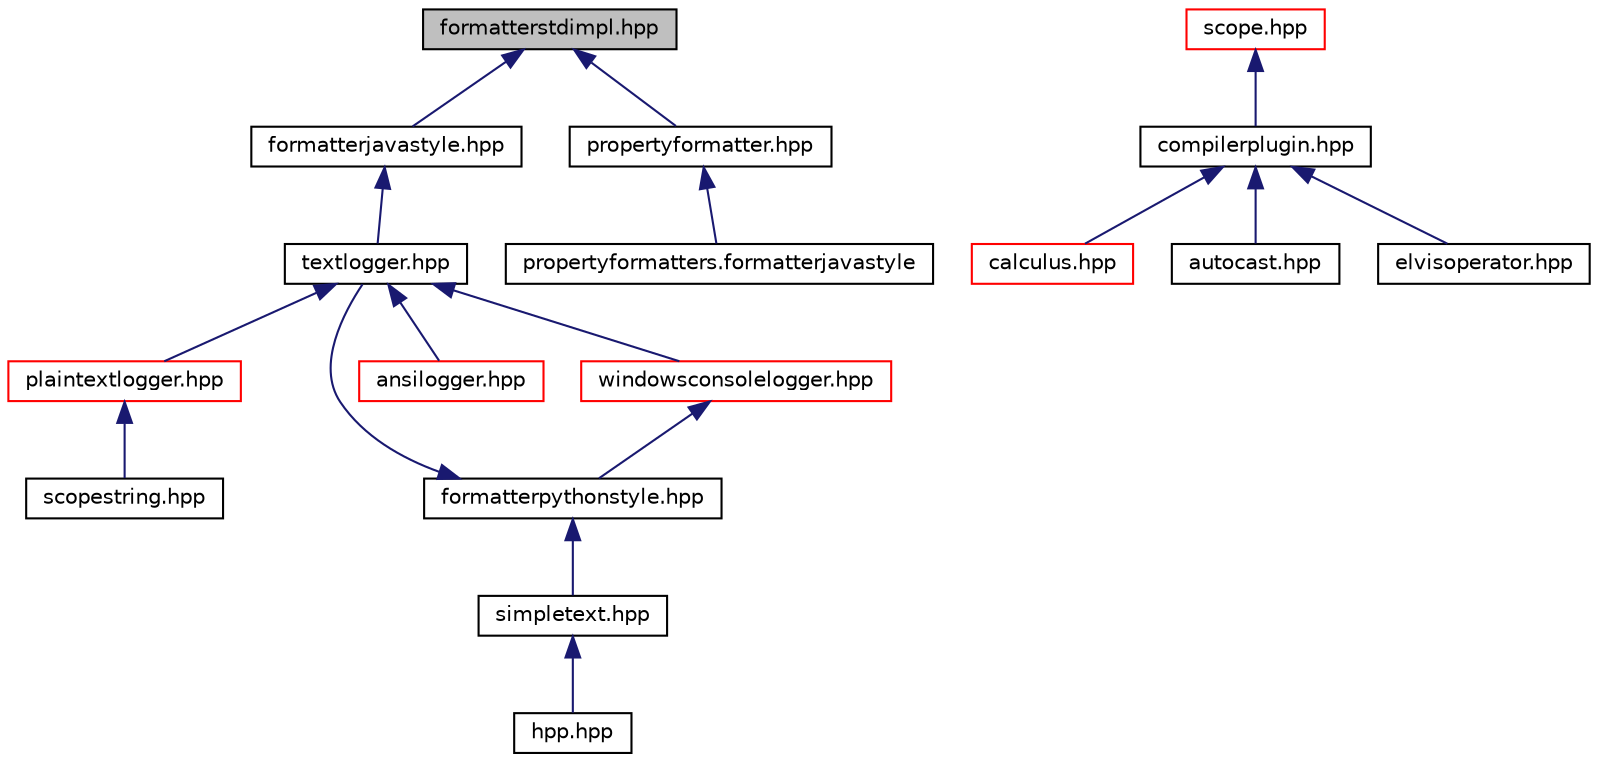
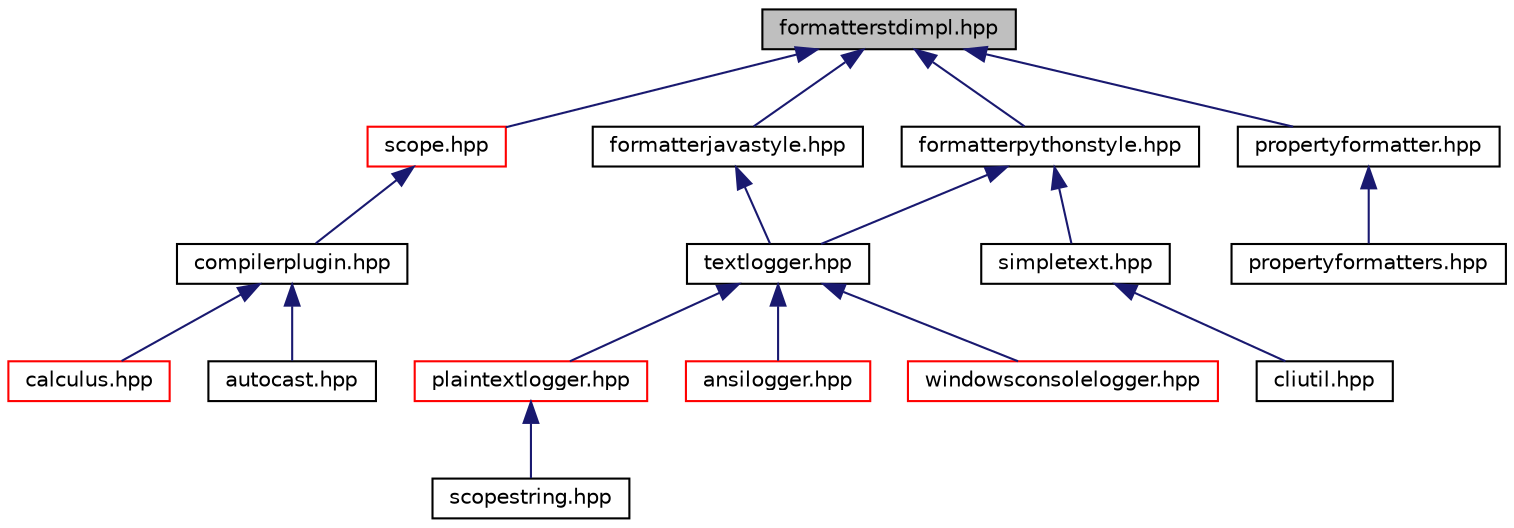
edge "scope.hpp" -> "formatterstdimpl.hpp": added
node "propertyformatters.formatterjavastyle": label "propertyformatters.formatterjavastyle" -> "propertyformatters.hpp"
node "elvisoperator.hpp": removed
edge "formatterpythonstyle.hpp" -> "windowsconsolelogger.hpp": now "formatterpythonstyle.hpp" -> "formatterstdimpl.hpp"
node "hpp.hpp": label "hpp.hpp" -> "cliutil.hpp"
